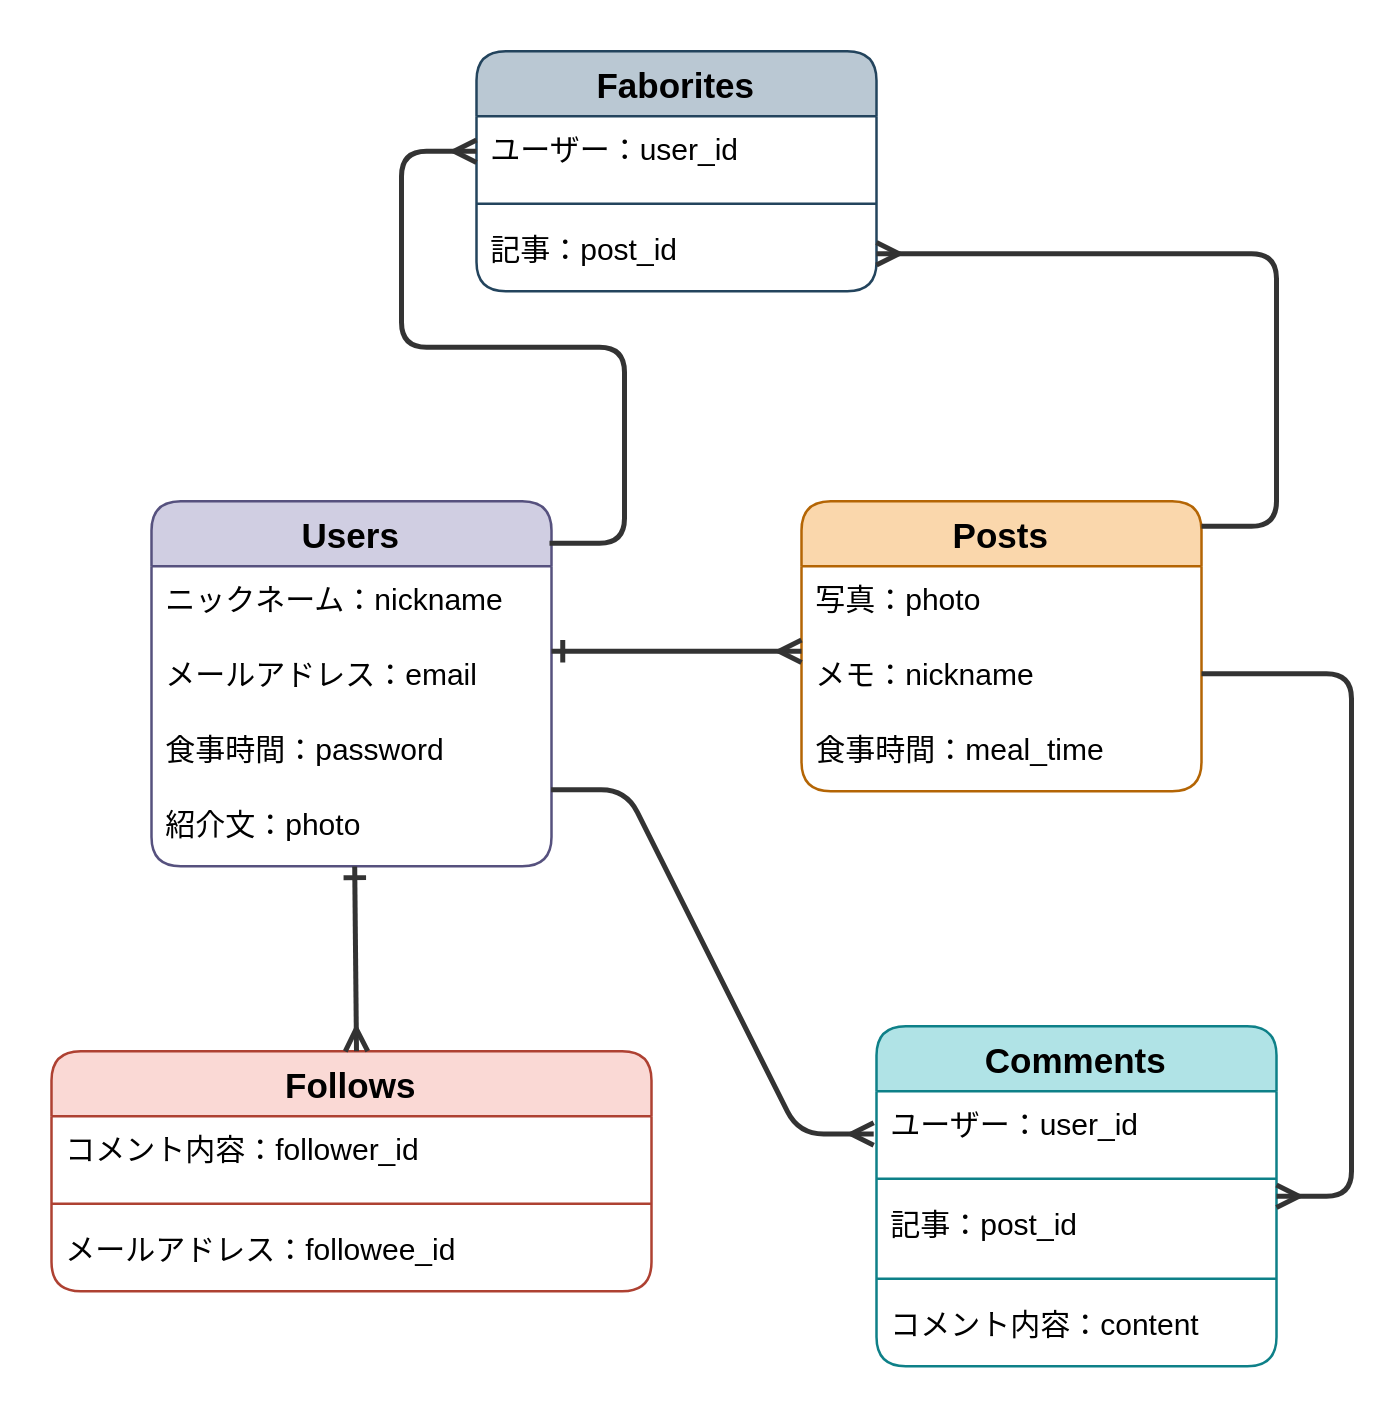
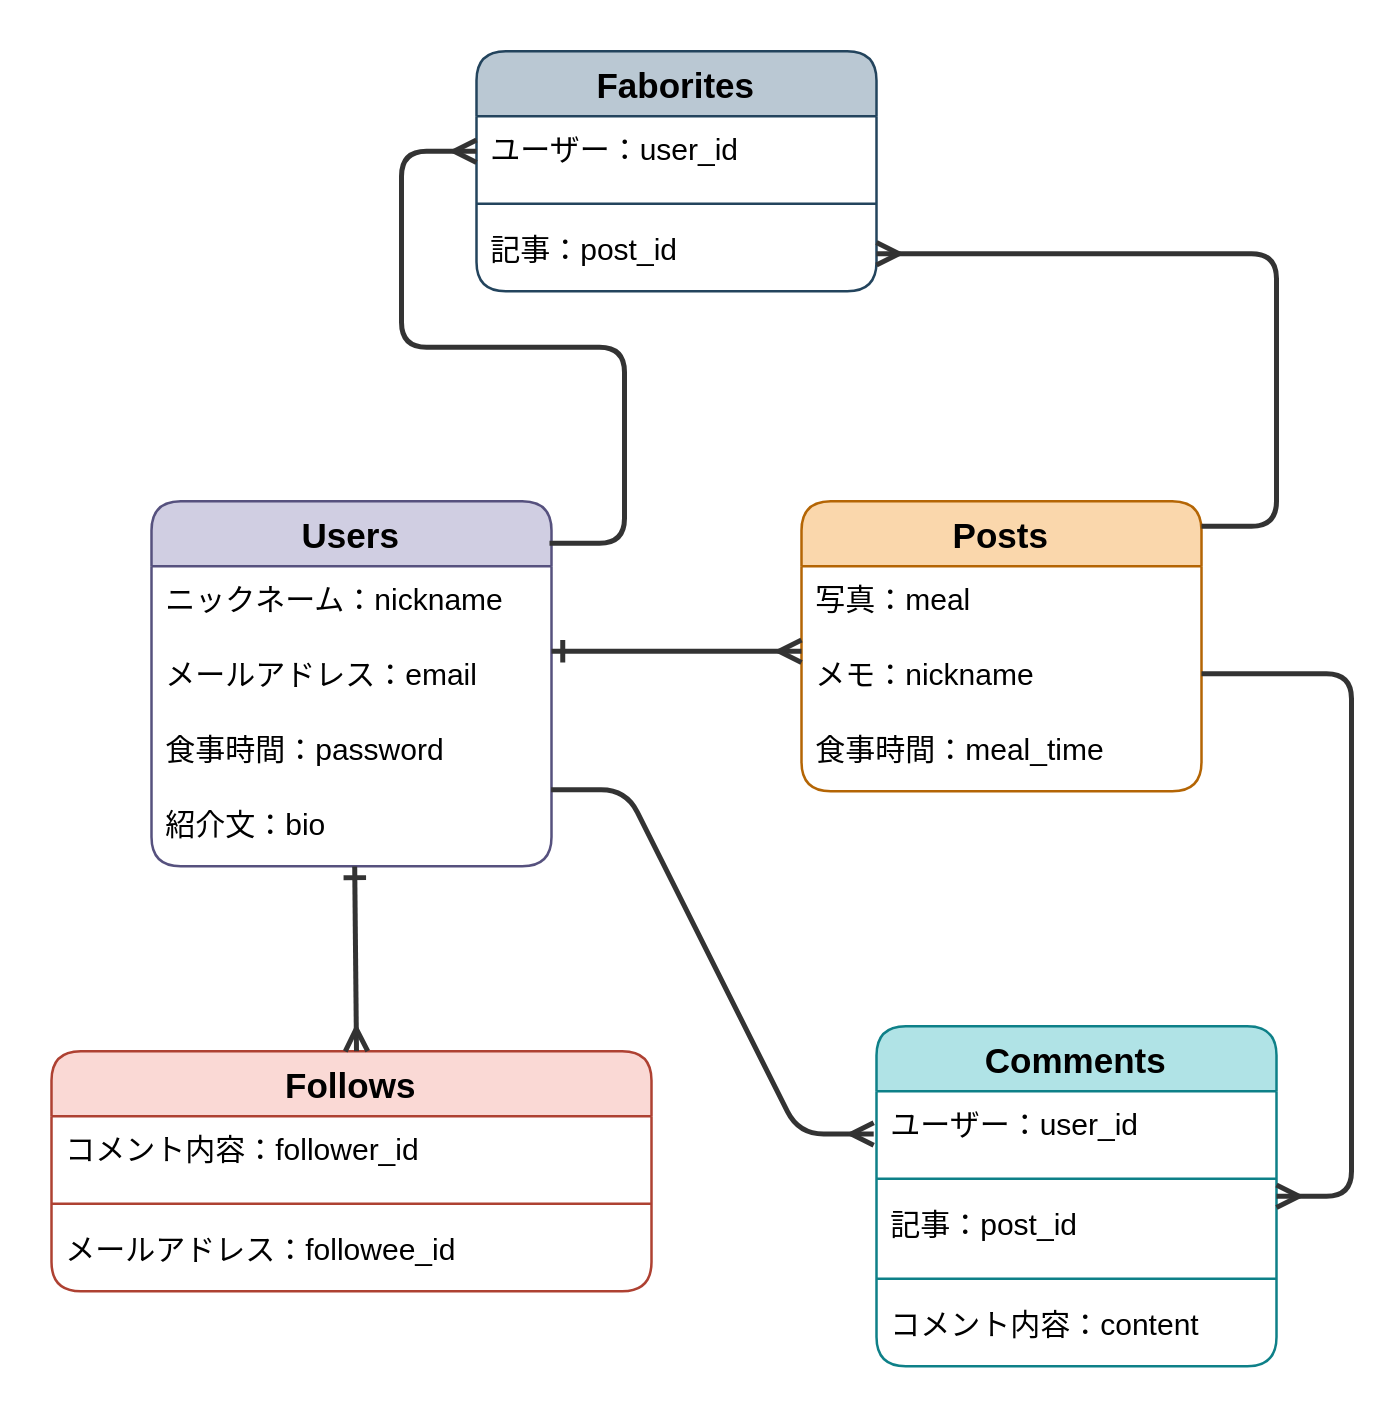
node "写真：photo": label "写真：photo" -> "写真：meal"
node "紹介文：photo": label "紹介文：photo" -> "紹介文：bio"
